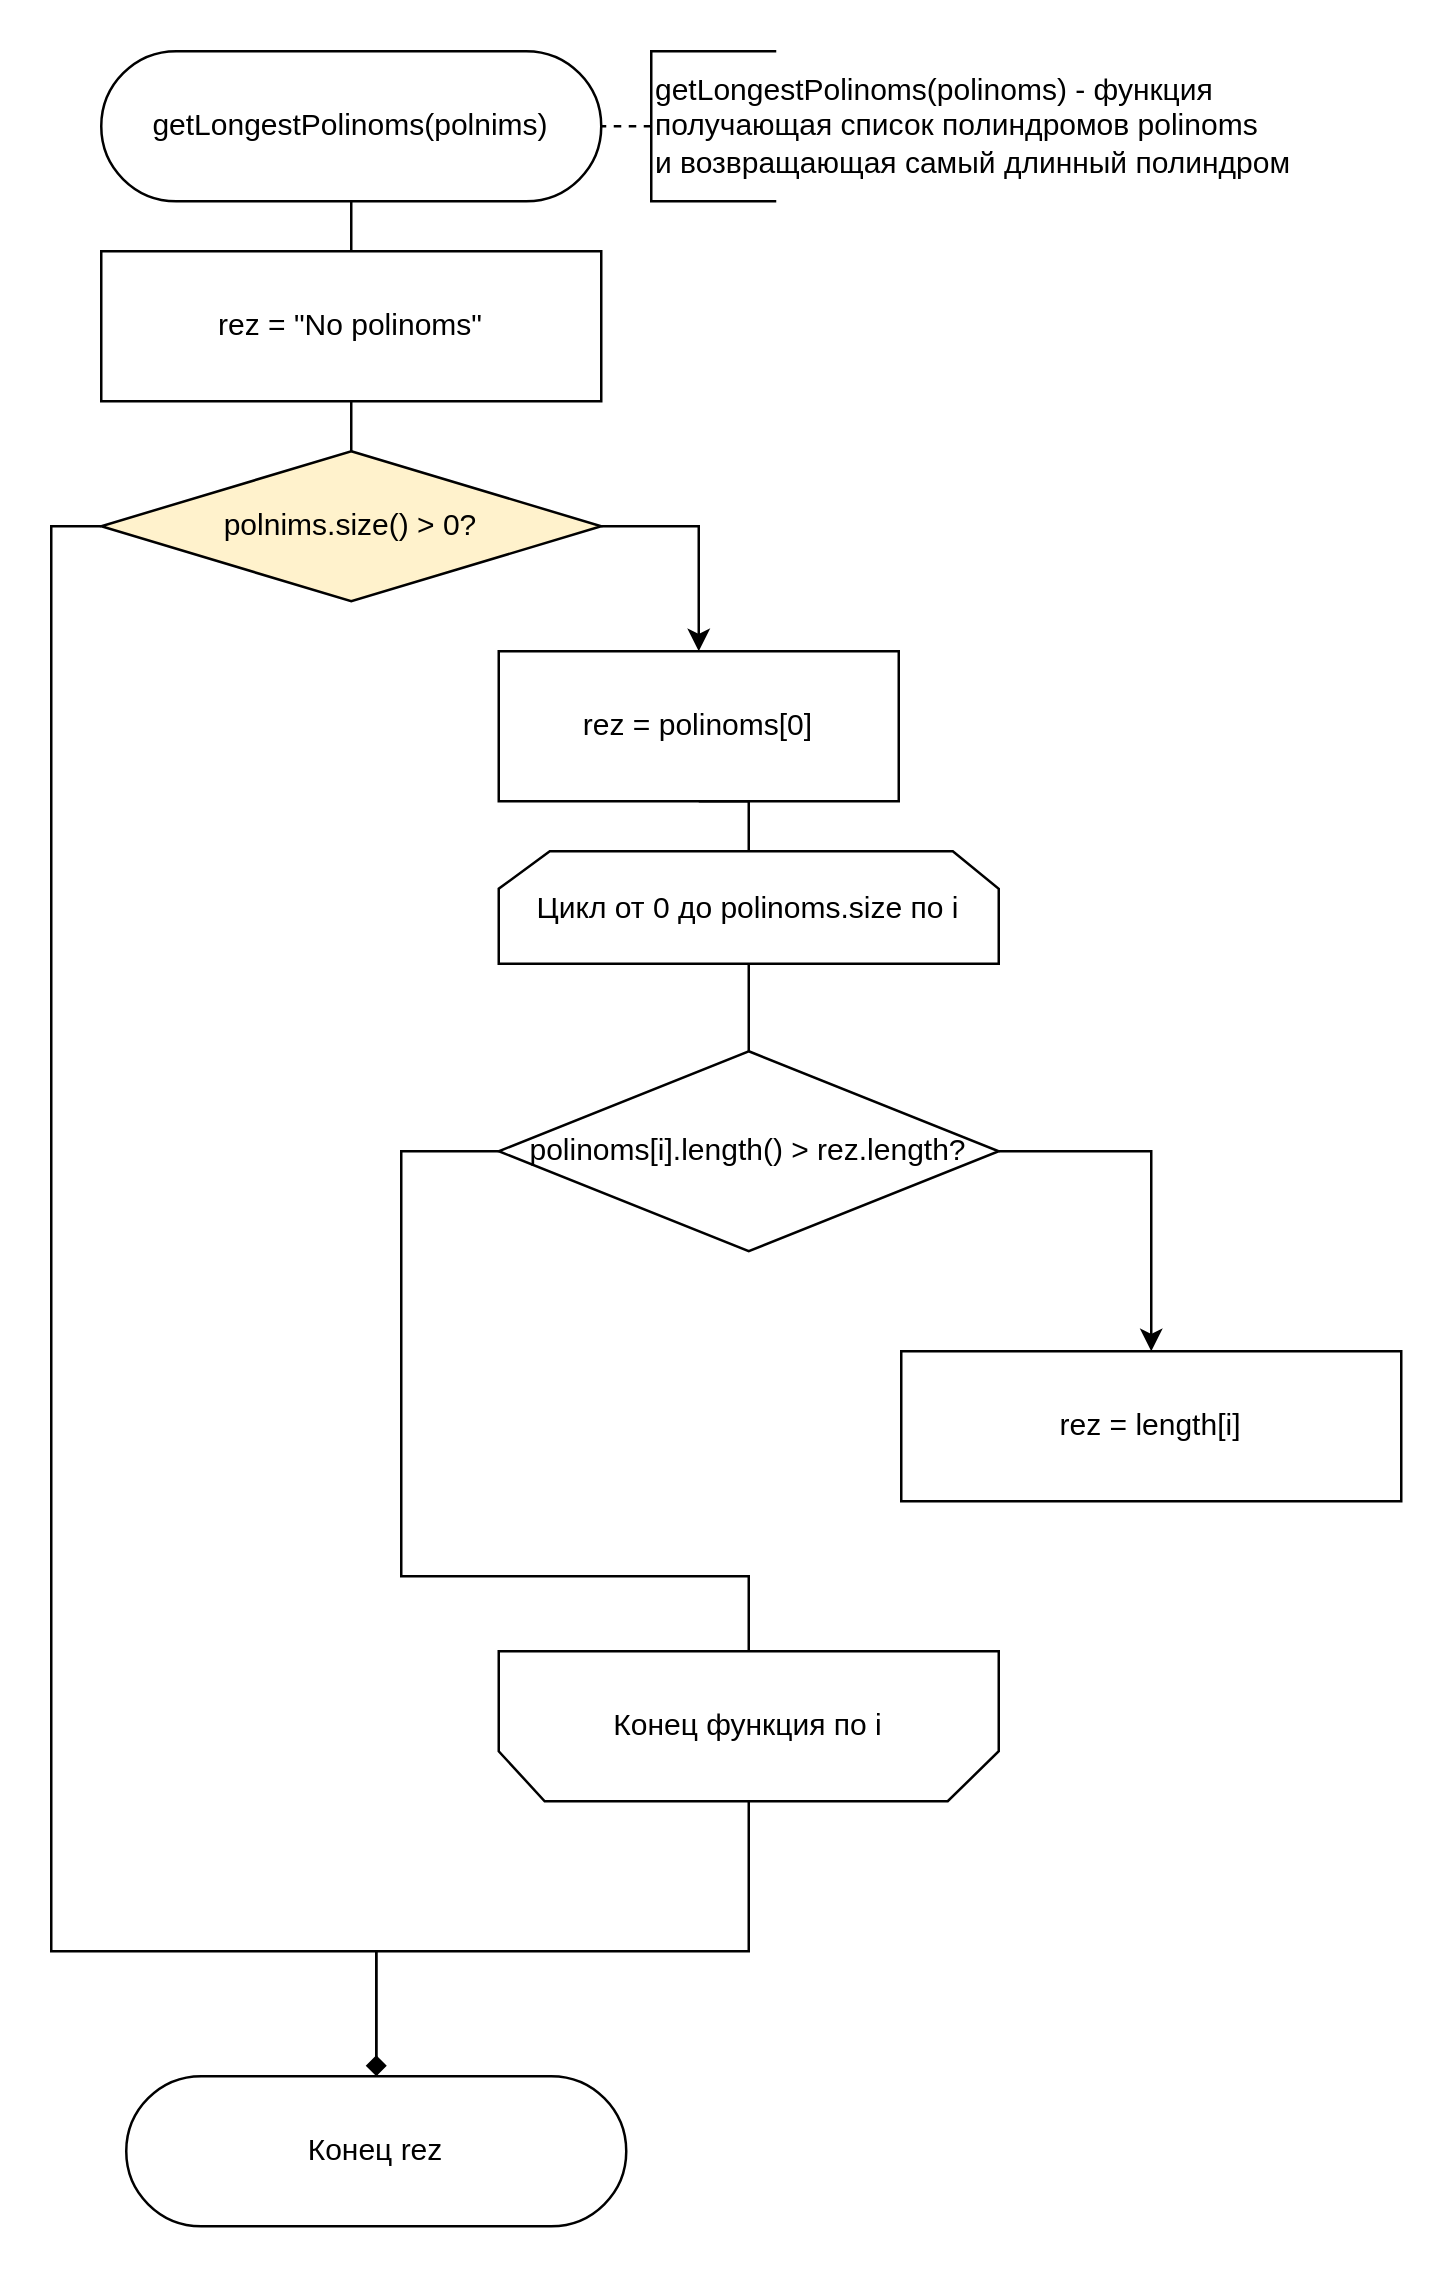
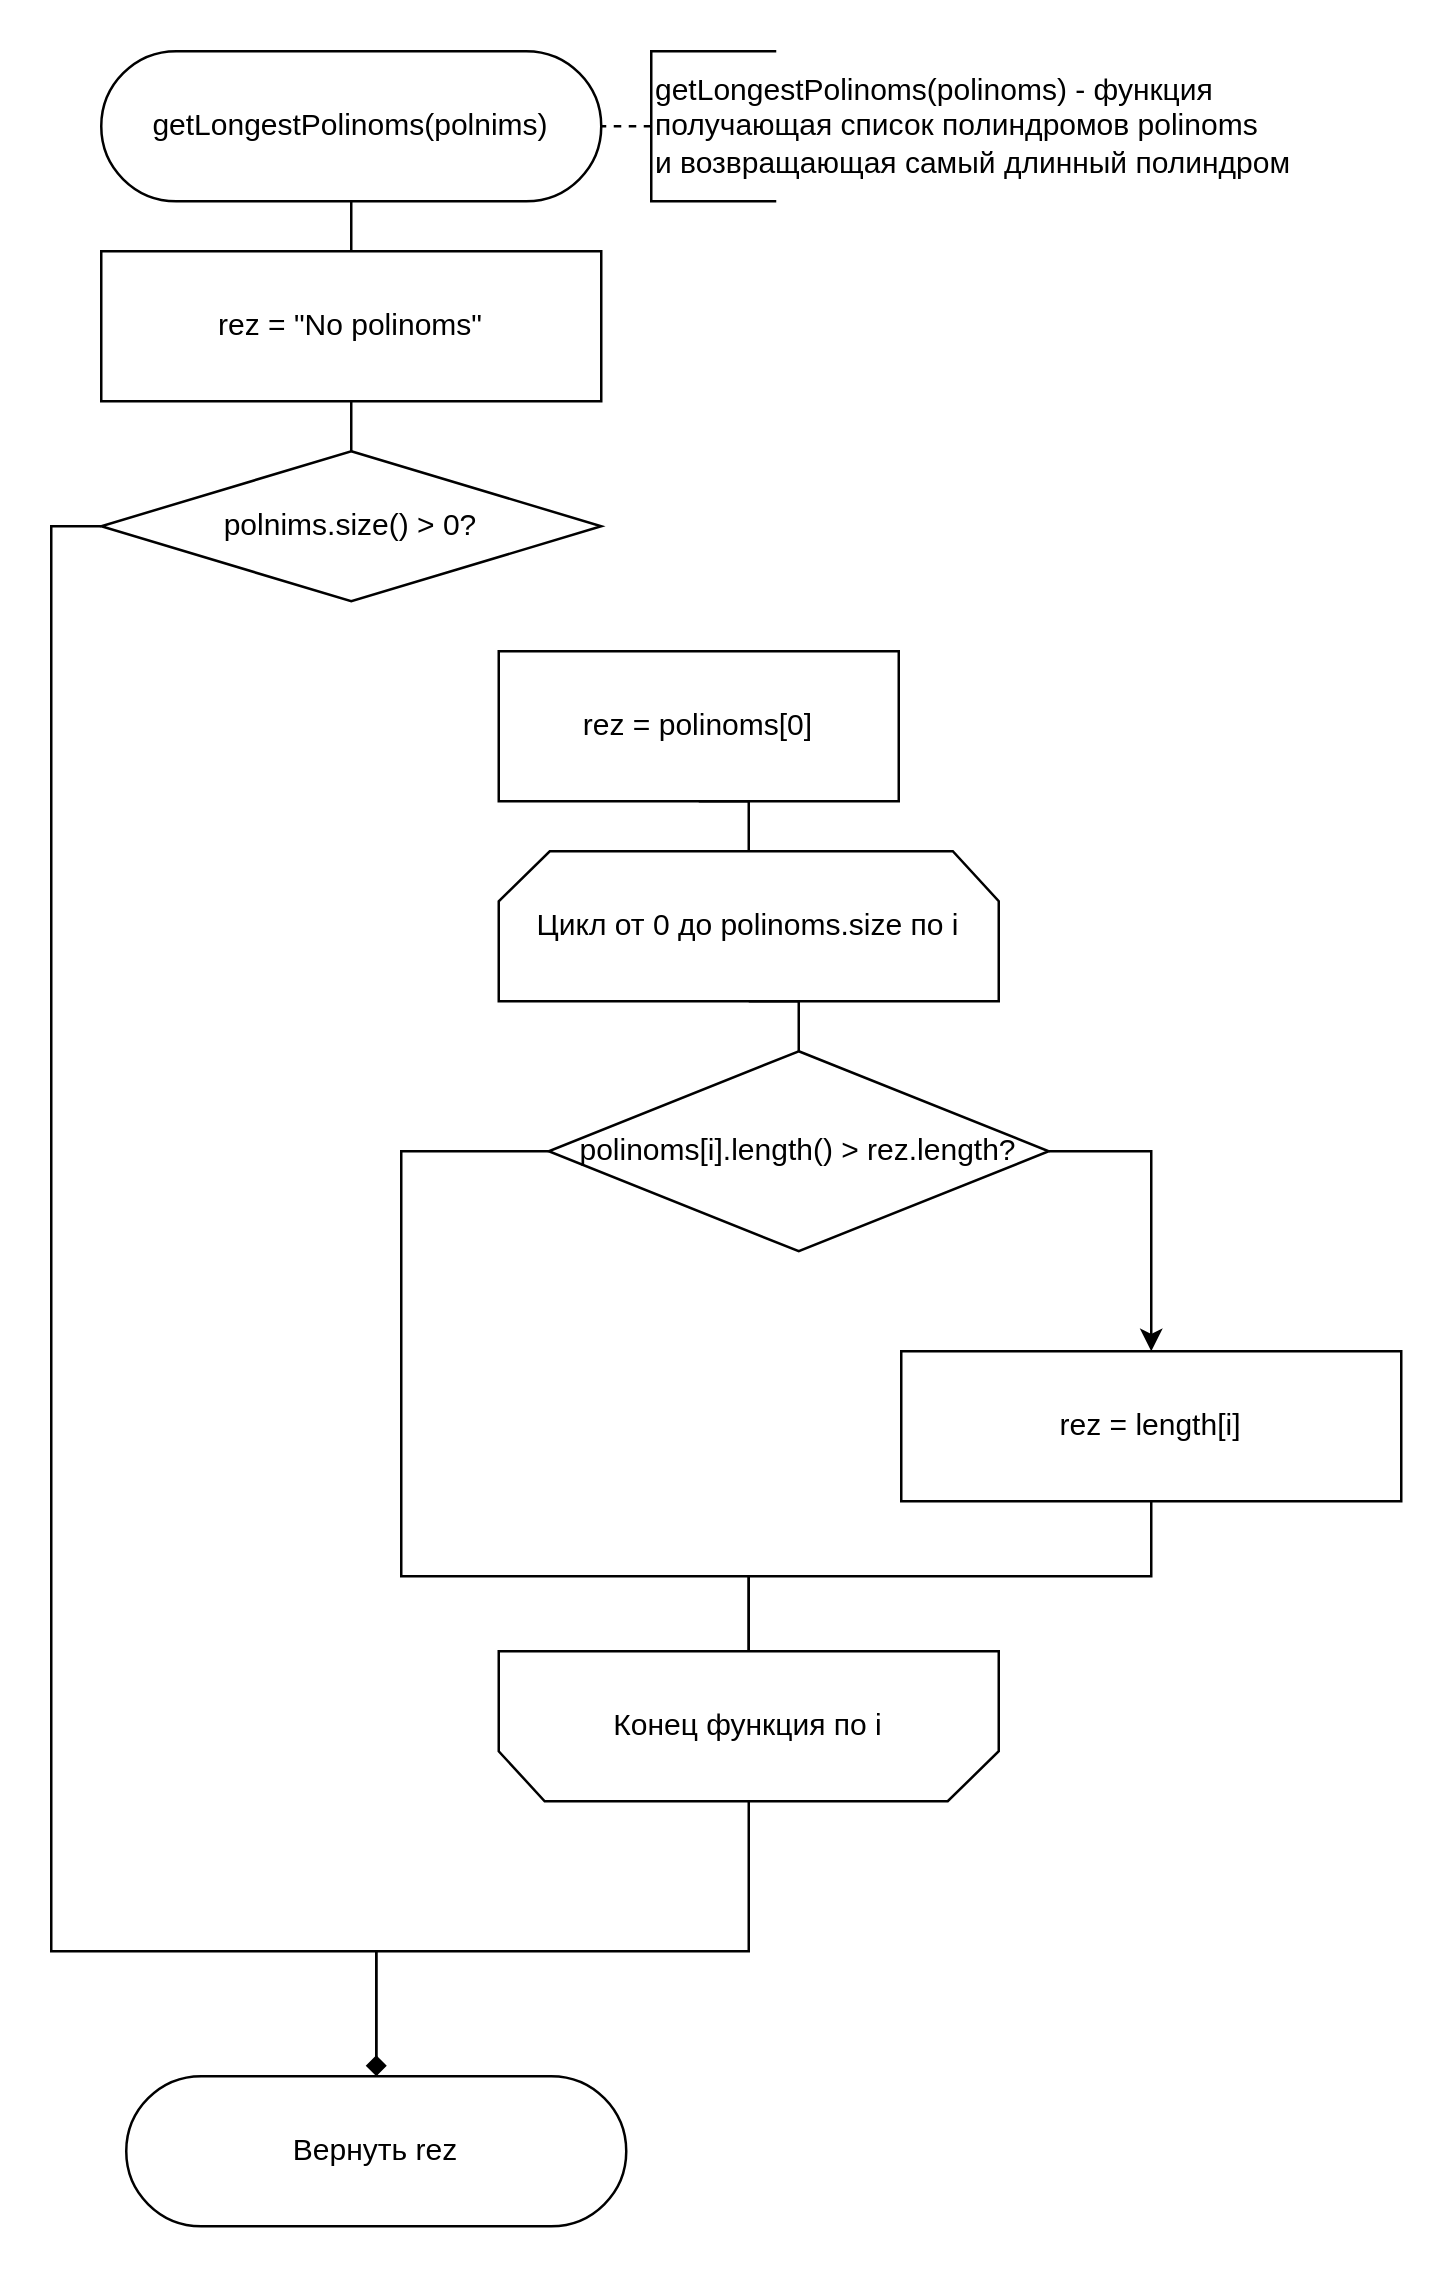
node "polnims.size() > 0?": fillcolor #fff2cc -> #ffffff
edge "polnims.size() > 0?" -> "rez = polinoms[0]": removed
node "Цикл от 0 до polinoms.size по i": size 500x113 -> 500x150
node "polinoms[i].length() > rez.length?": moved (749, 1151) -> (799, 1151)
edge "rez = length[i]" -- "Конец функция по i": added
node "Конец rez": label "Конец rez" -> "Вернуть rez"
